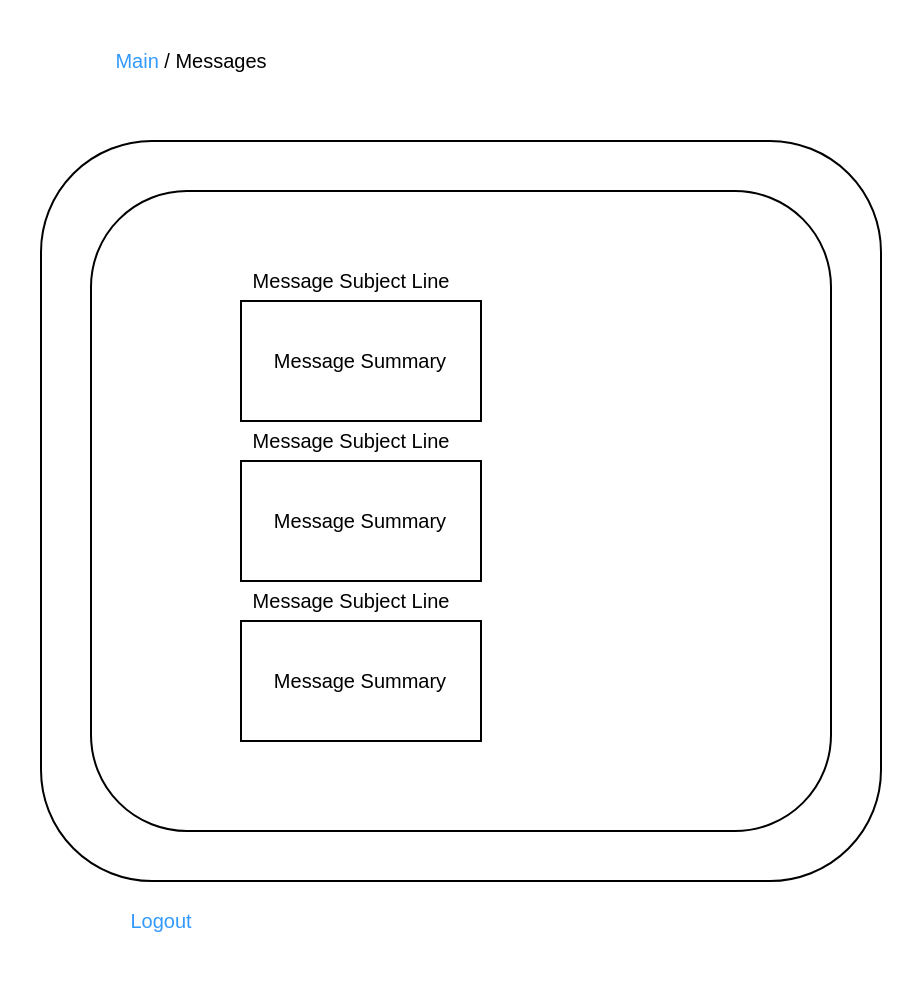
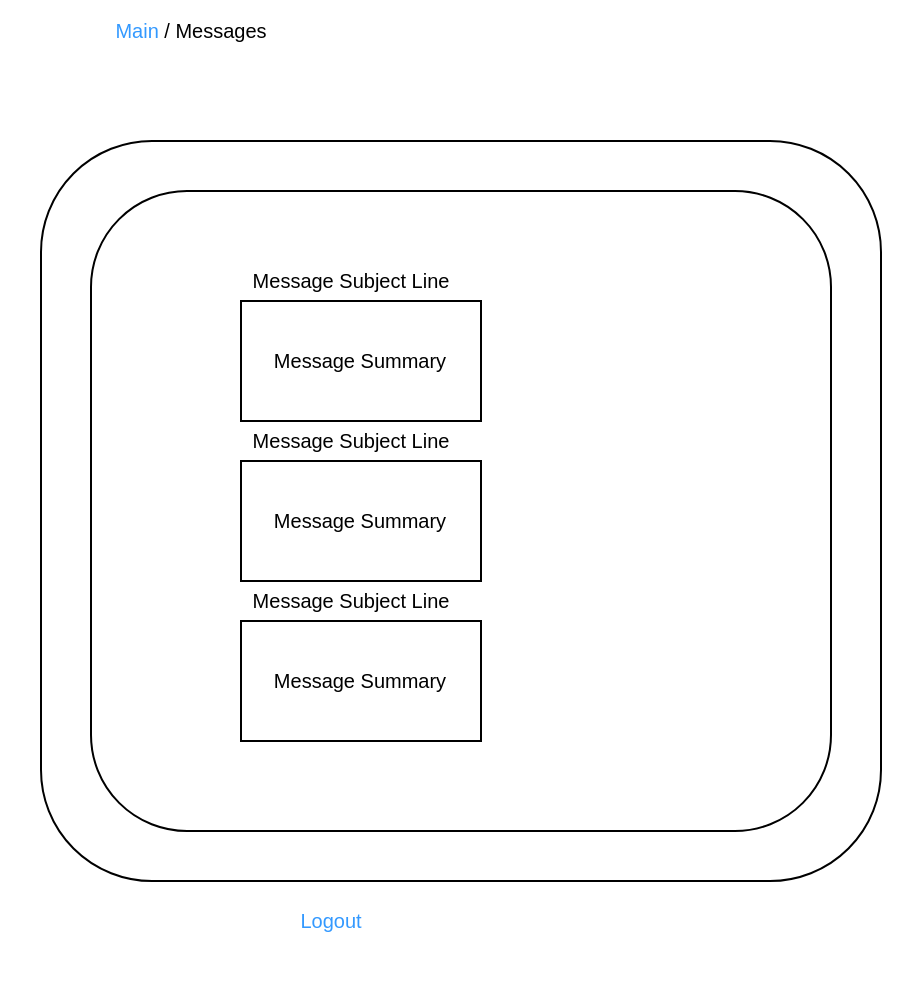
node "Main / Messages": moved (191, 61) -> (191, 31)
node "Logout": moved (161, 921) -> (331, 921)
